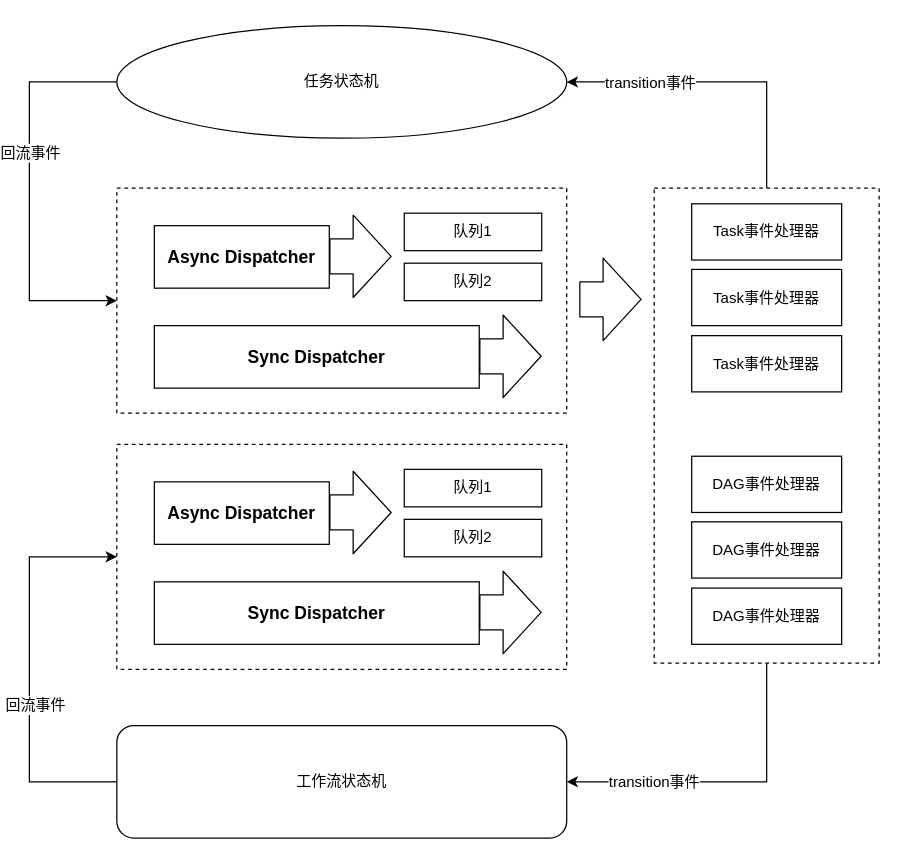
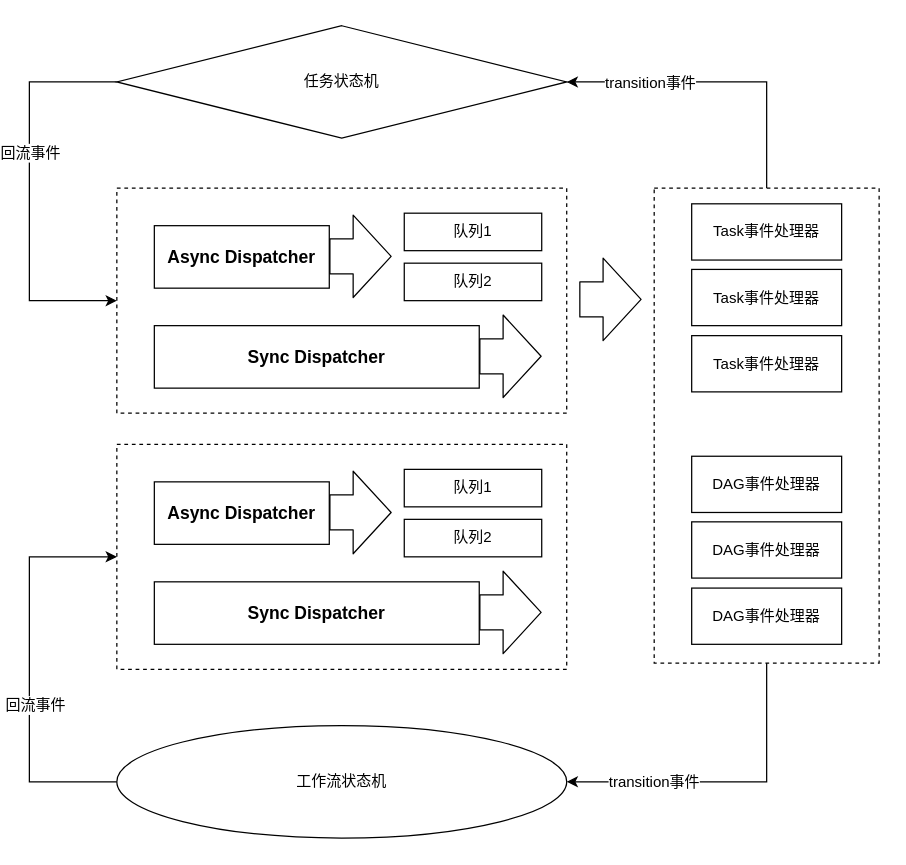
node "任务状态机": shape ellipse -> diamond
node "工作流状态机": shape rounded rectangle -> ellipse
